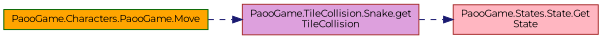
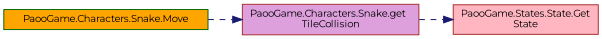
node "PaooGame.Characters.PaooGame.Move": label "PaooGame.Characters.PaooGame.Move" -> "PaooGame.Characters.Snake.Move"
node "PaooGame.TileCollision.Snake.get TileCollision": label "PaooGame.TileCollision.Snake.get TileCollision" -> "PaooGame.Characters.Snake.get TileCollision"
